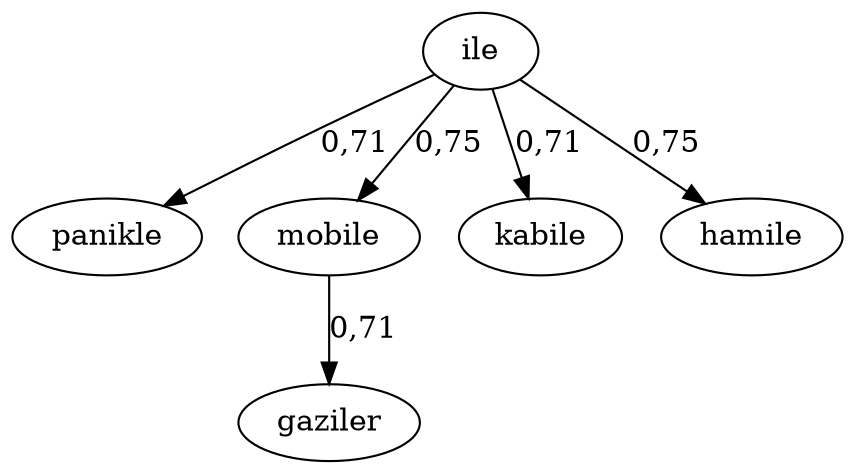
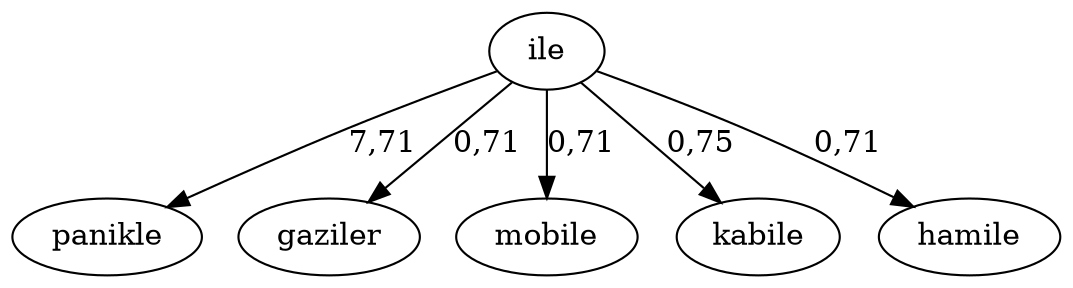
edge "ile" -> "panikle": label "0,71" -> "7,71"
edge "ile" -> "mobile": label "0,75" -> "0,71"
edge "ile" -> "kabile": label "0,71" -> "0,75"
edge "ile" -> "hamile": label "0,75" -> "0,71"
edge "mobile" -> "gaziler": now "ile" -> "gaziler"
